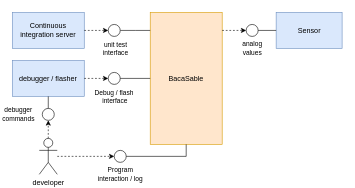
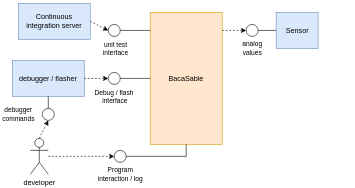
node "Continuous integration server": moved (48, 30) -> (54, 21)
node "Sensor": size 66x36 -> 42x36
node "developer": moved (48, 156) -> (39, 156)
